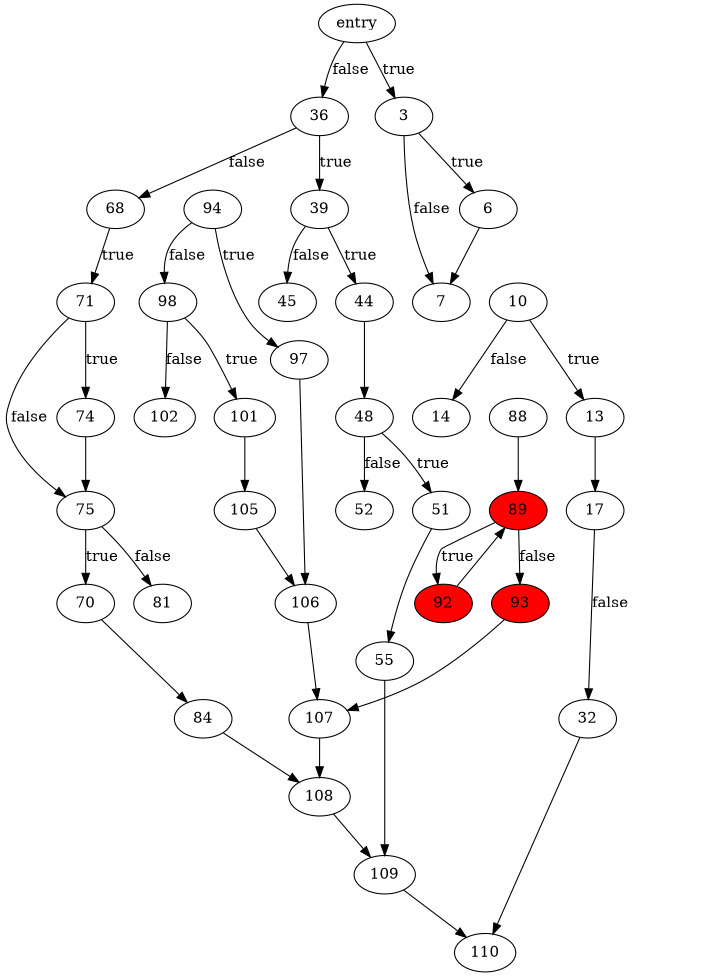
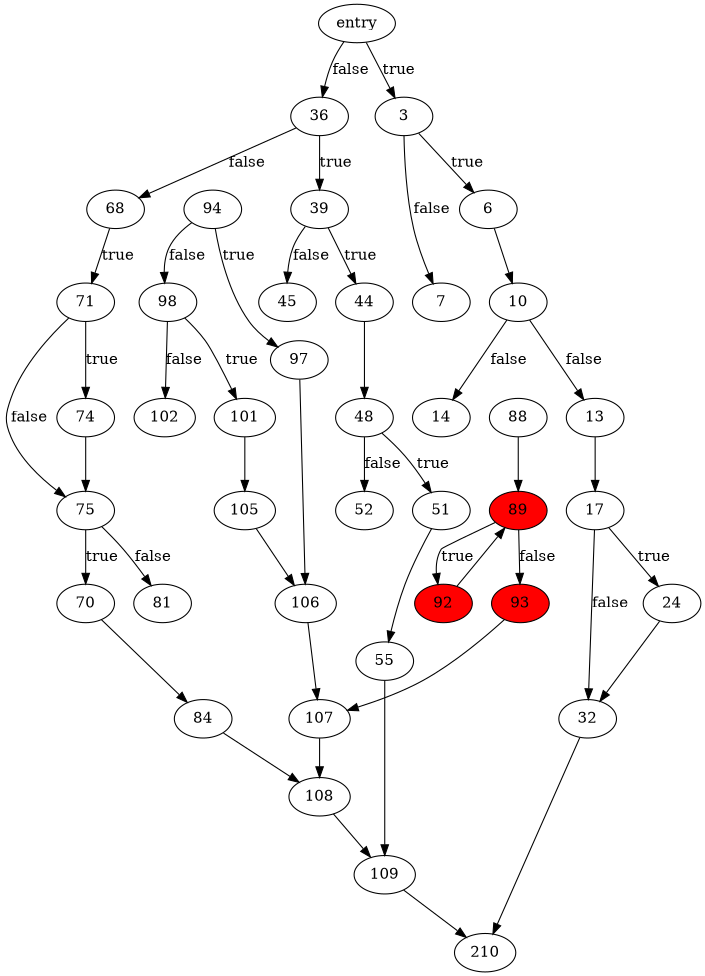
edge "6" -> "7": now "6" -> "10"
edge "10" -> "13": label "true" -> "false"
node "24": added
node "110": label "110" -> "210"
